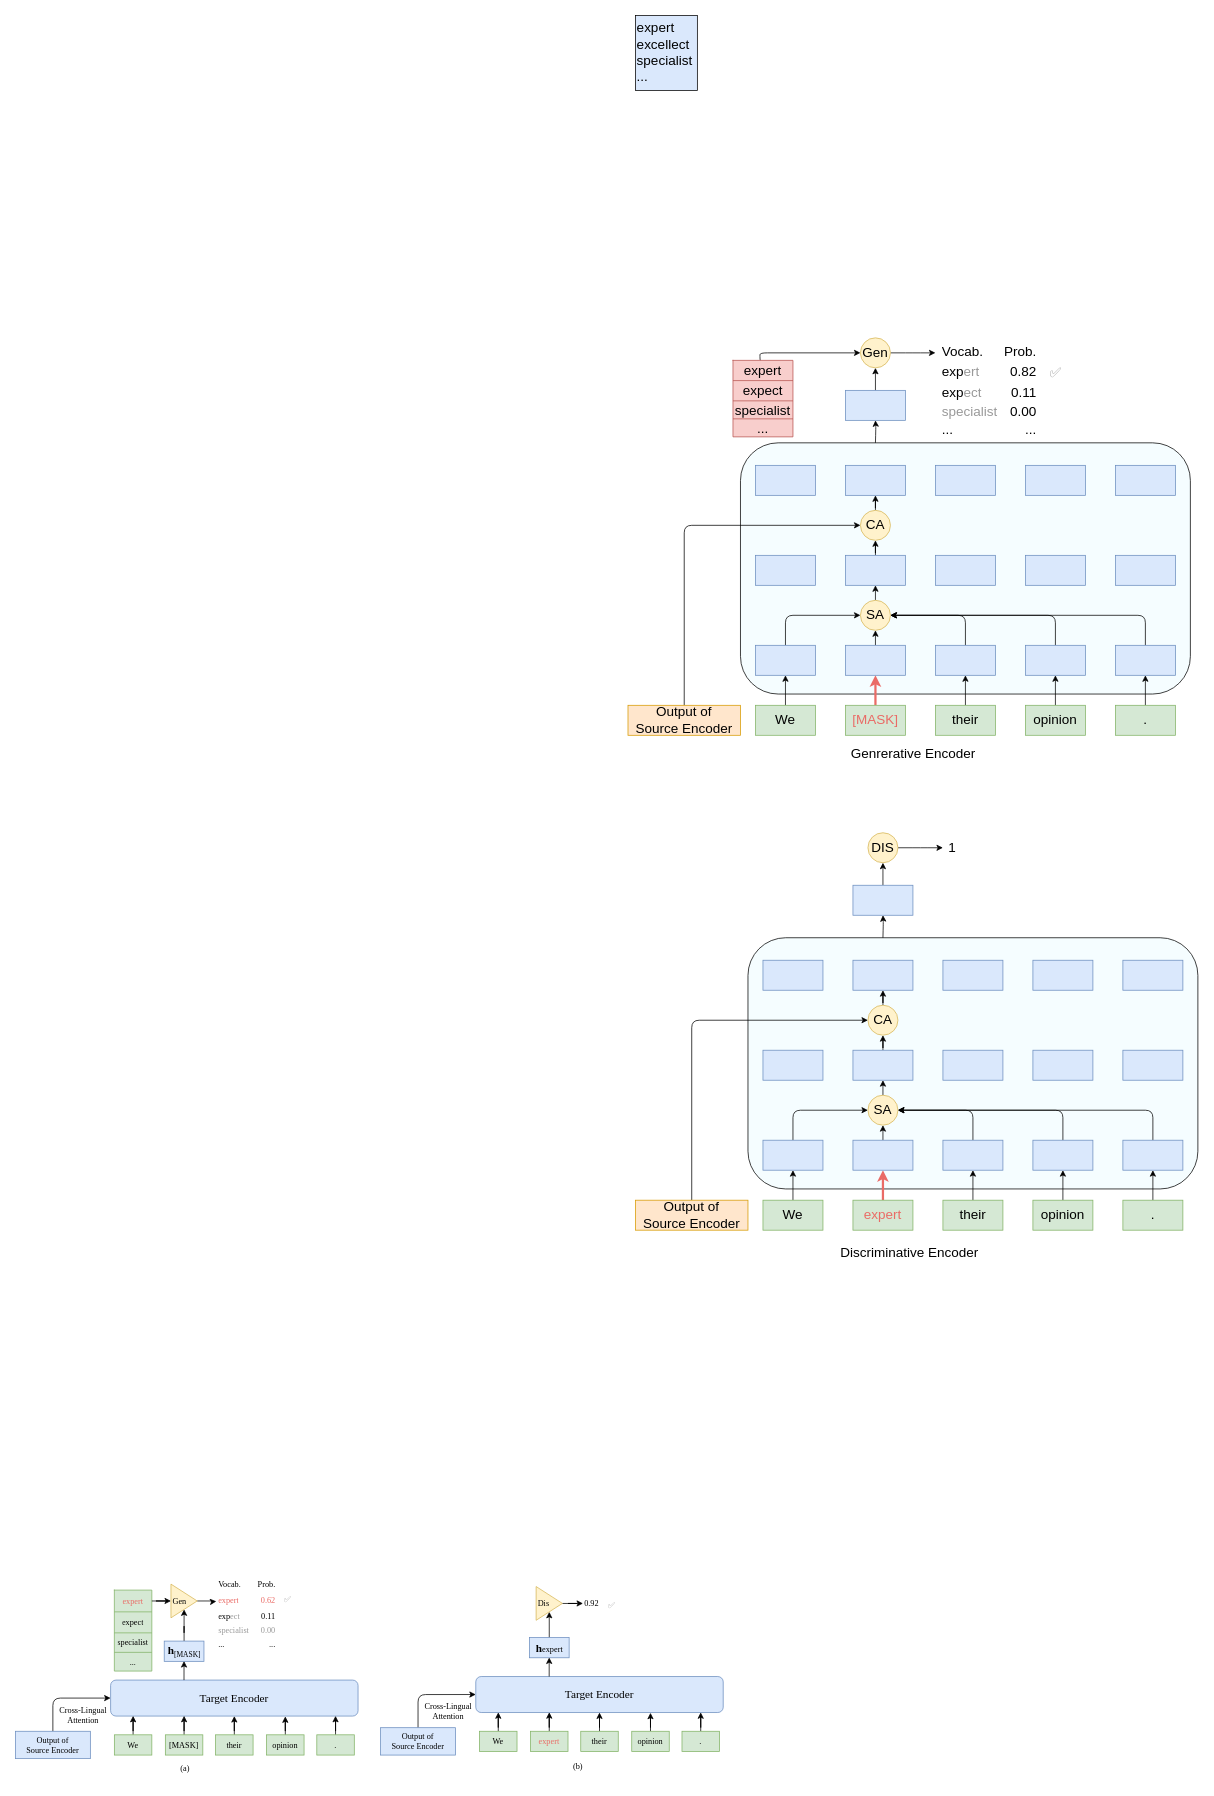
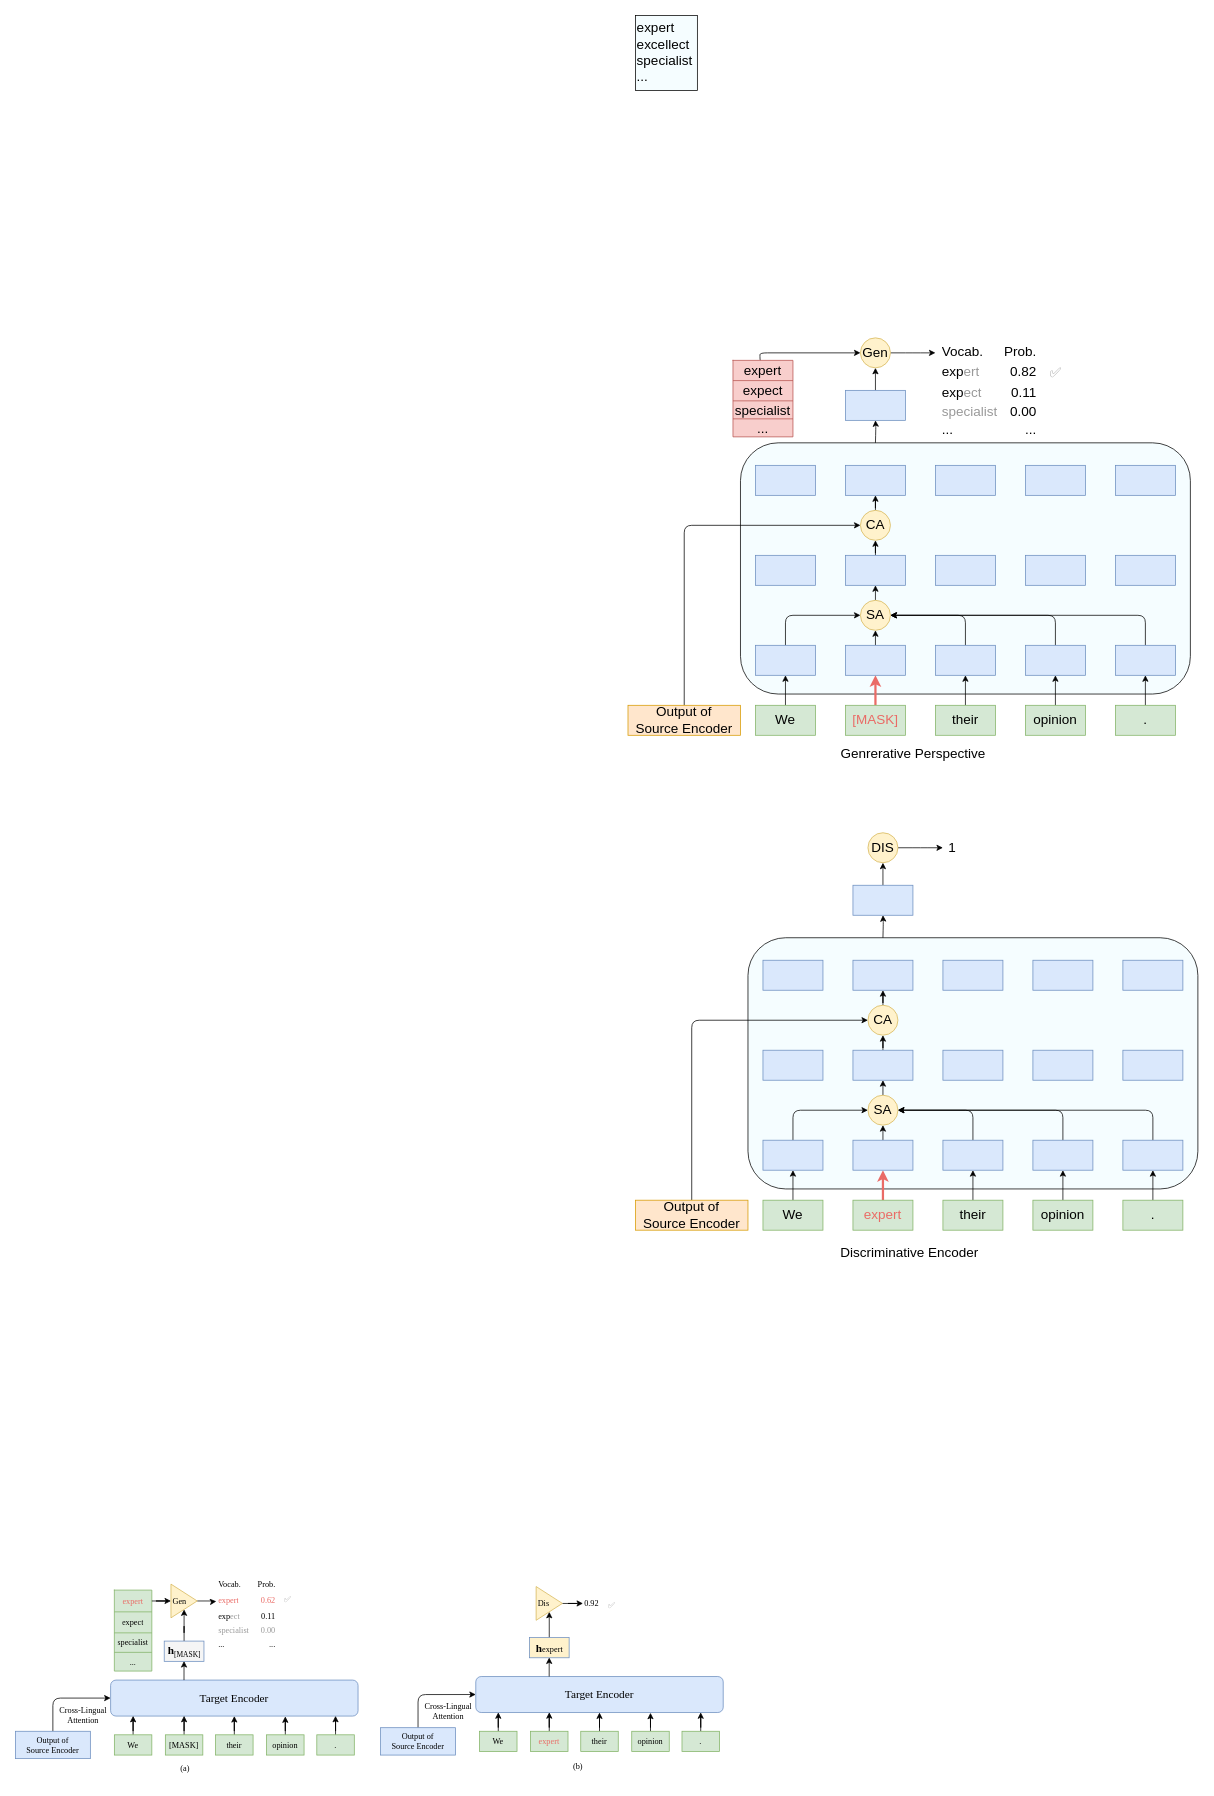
node "expert excellect specialist ...": fillcolor #dae8fc -> #f5fdff
node "Genrerative Encoder": label "Genrerative Encoder" -> "Genrerative Perspective"
node "hexpert": fillcolor #dae8fc -> #fff2cc
node "h[MASK]": fillcolor #dae8fc -> #f5f5f5
